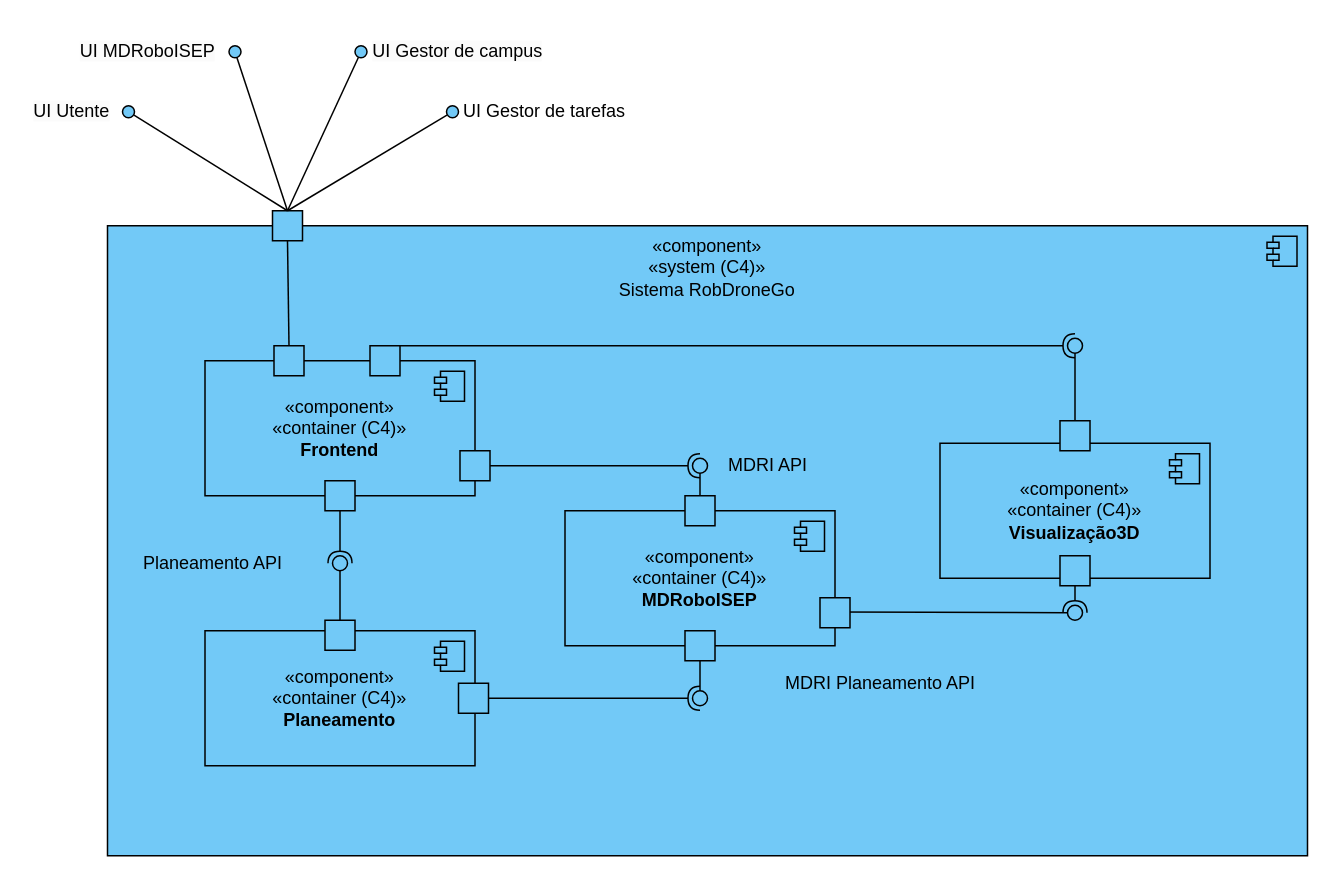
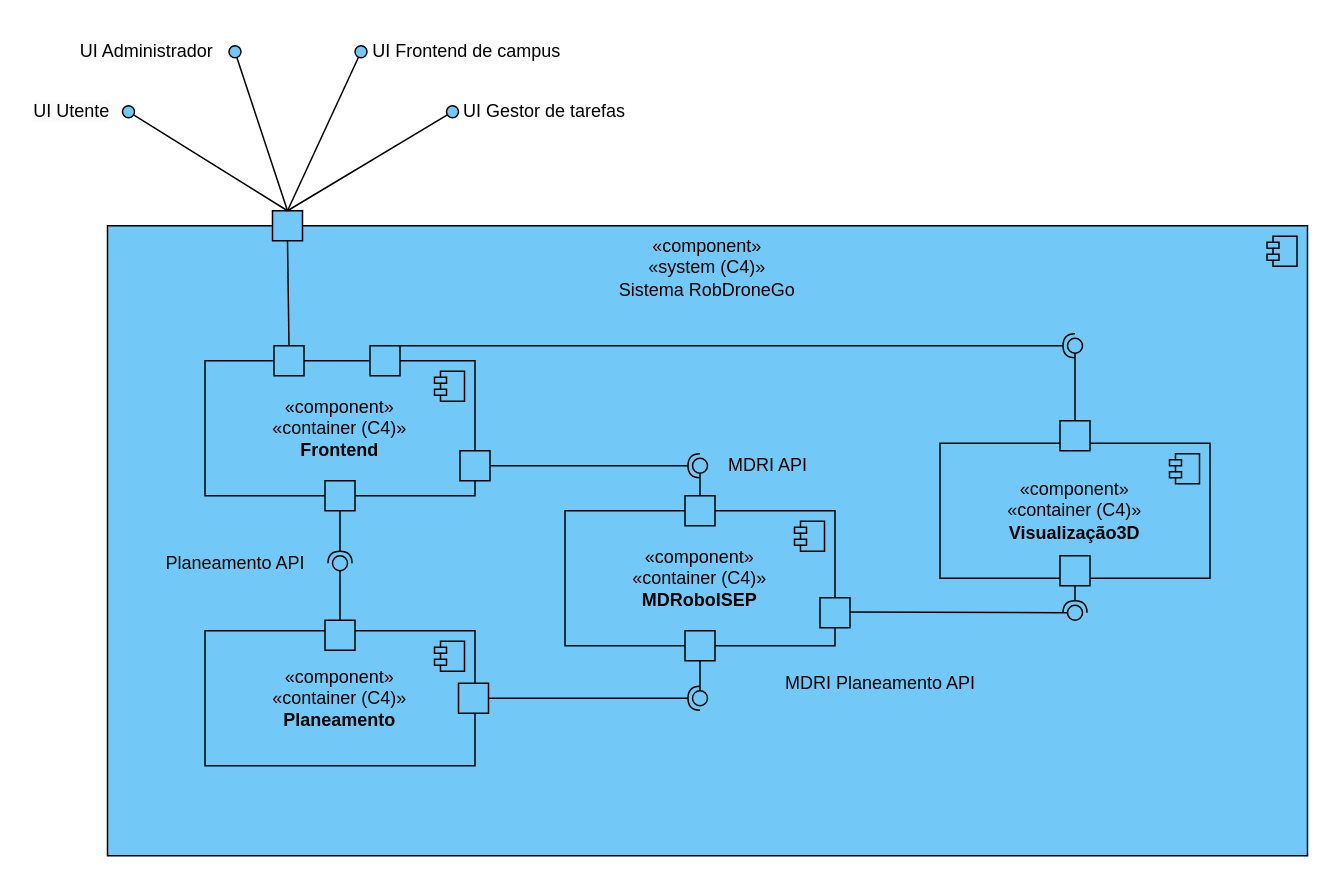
node "UI MDRoboISEP": label "UI MDRoboISEP" -> "UI Administrador"
node "UI Gestor de campus": label "UI Gestor de campus" -> "UI Frontend de campus"
node "Planeamento API": moved (212, 563) -> (235, 563)
